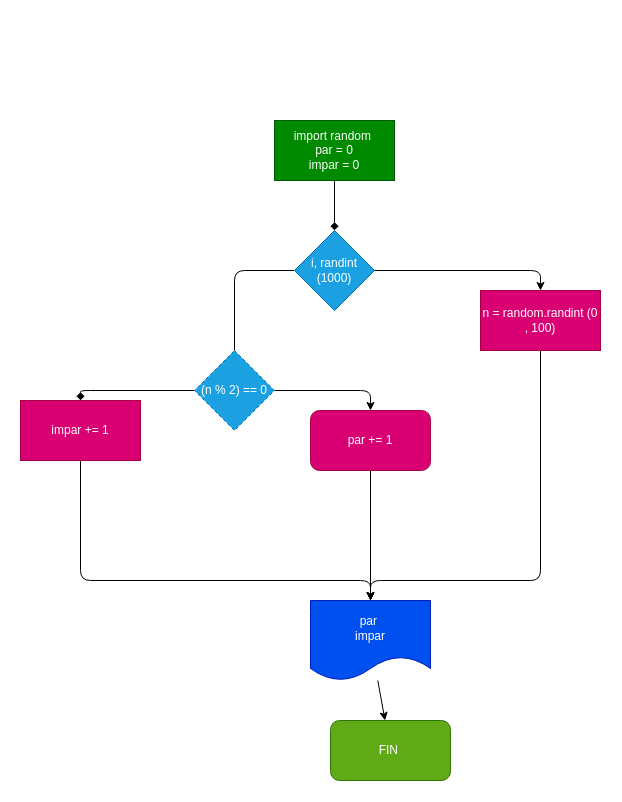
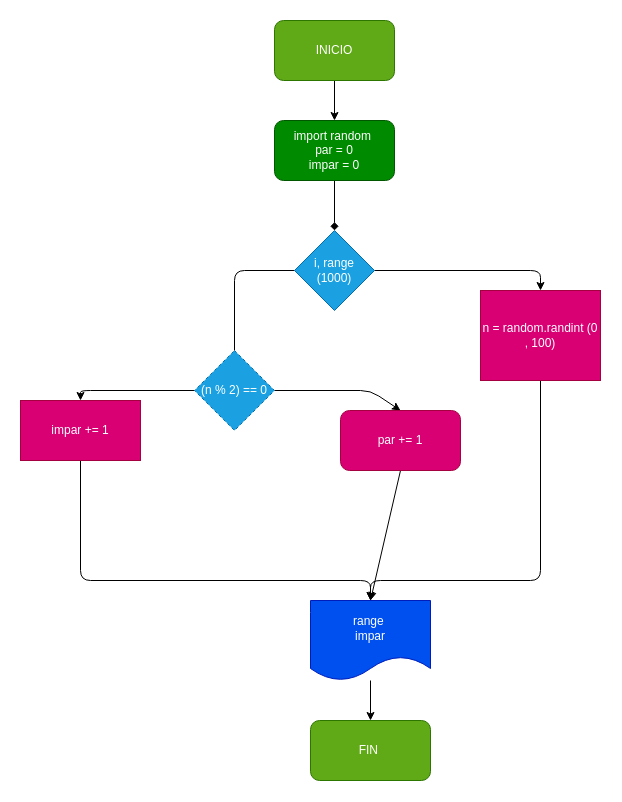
node "INICIO": added
edge "INICIO" -> "import random par = 0 impar = 0": added
node "import random par = 0 impar = 0": shape rectangle -> rounded rectangle
node "i, randint (1000)": label "i, randint (1000)" -> "i, range (1000)"
node "n = random.randint (0 , 100)": size 120x60 -> 120x90
edge "(n % 2) == 0" -> "impar += 1": arrowhead diamond -> classic
node "par += 1": moved (371, 441) -> (401, 441)
node "par impar": label "par impar" -> "range impar"
node "FIN": moved (391, 751) -> (371, 751)
